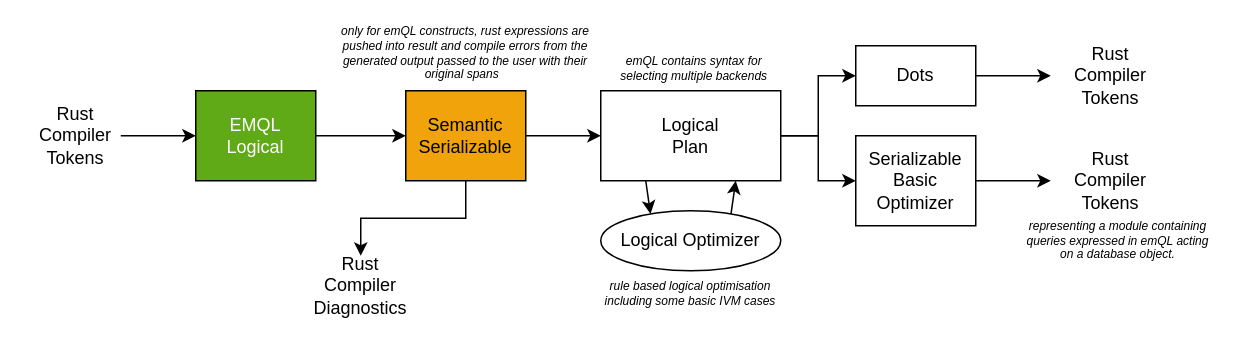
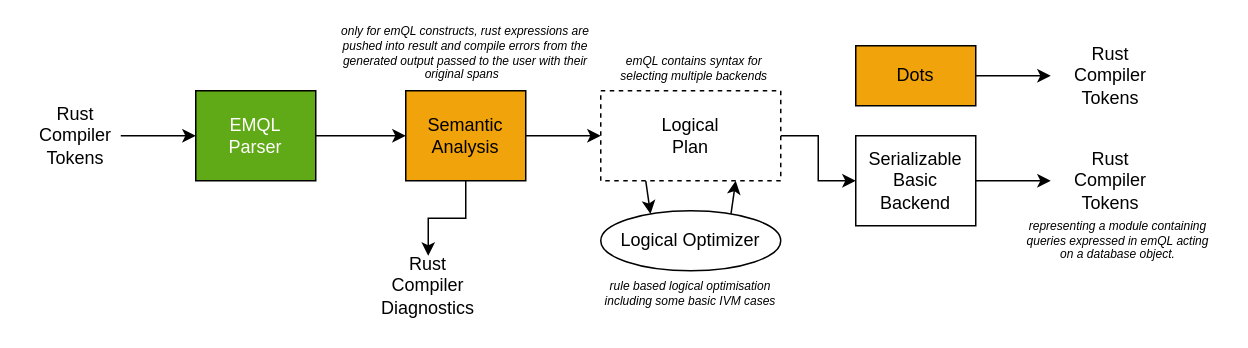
node "Dots": fillcolor #ffffff -> #f0a30a
edge "Logical Plan" -> "Dots": removed
node "EMQL Logical": label "EMQL Logical" -> "EMQL Parser"
node "Semantic Serializable": label "Semantic Serializable" -> "Semantic Analysis"
node "Logical Plan": style solid -> dashed
node "Serializable Basic Optimizer": label "Serializable Basic Optimizer" -> "Serializable Basic Backend"
node "Rust Compiler Diagnostics": moved (361, 286) -> (428, 286)
